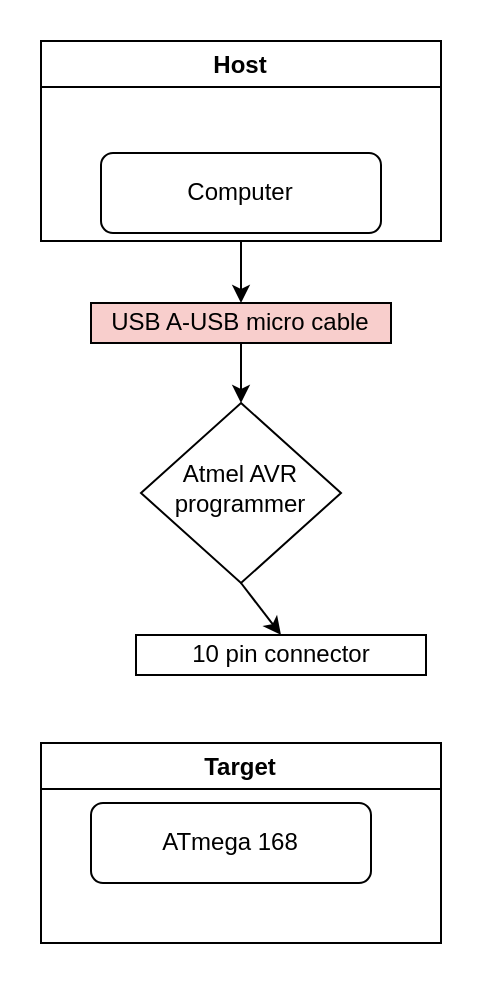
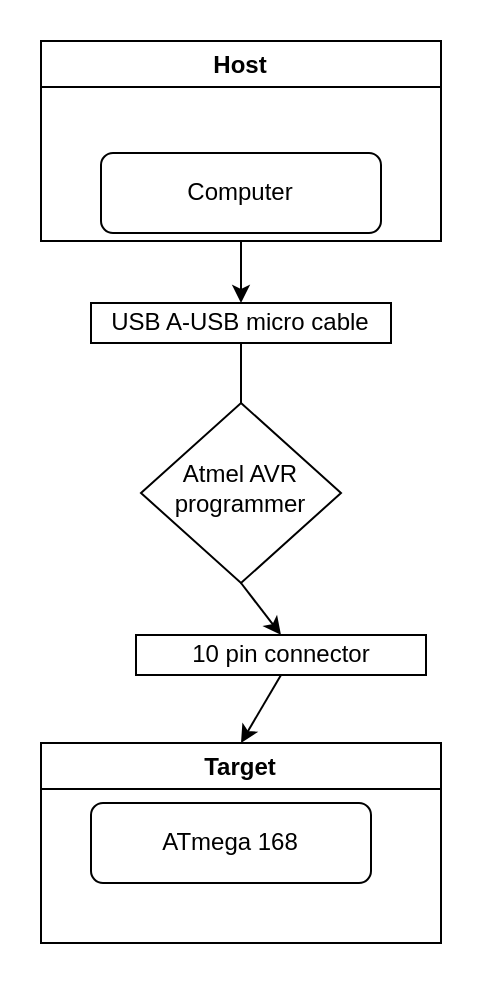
node "USB A-USB micro cable": fillcolor #f8cecc -> #ffffff
edge "USB A-USB micro cable" -> "Atmel AVR programmer": arrowhead classic -> none
edge "10 pin connector" -> "Target": added
